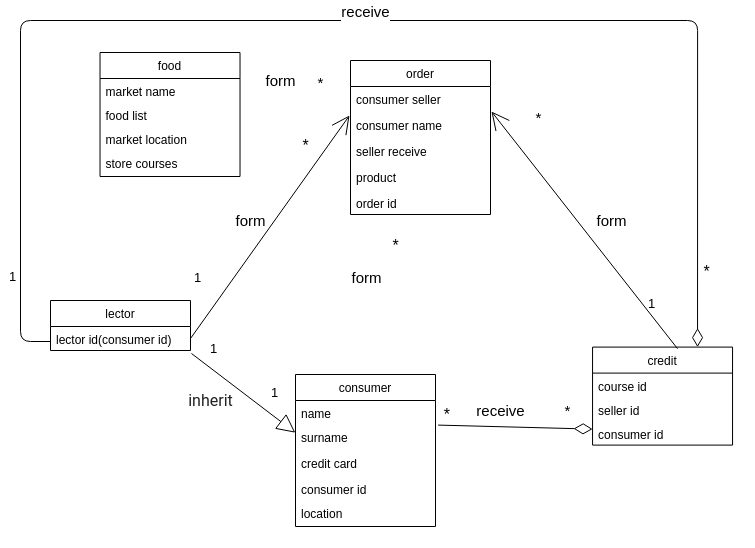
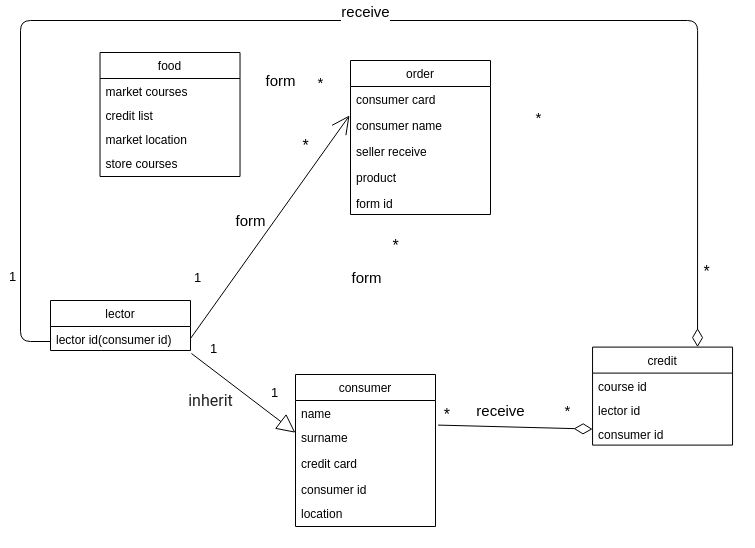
node "market name": label "market name" -> "market courses"
node "consumer seller": label "consumer seller" -> "consumer card"
node "food list": label "food list" -> "credit list"
node "order id": label "order id" -> "form id"
edge "credit" -> "consumer name": removed, labels "1", "form"
node "seller id": label "seller id" -> "lector id"
